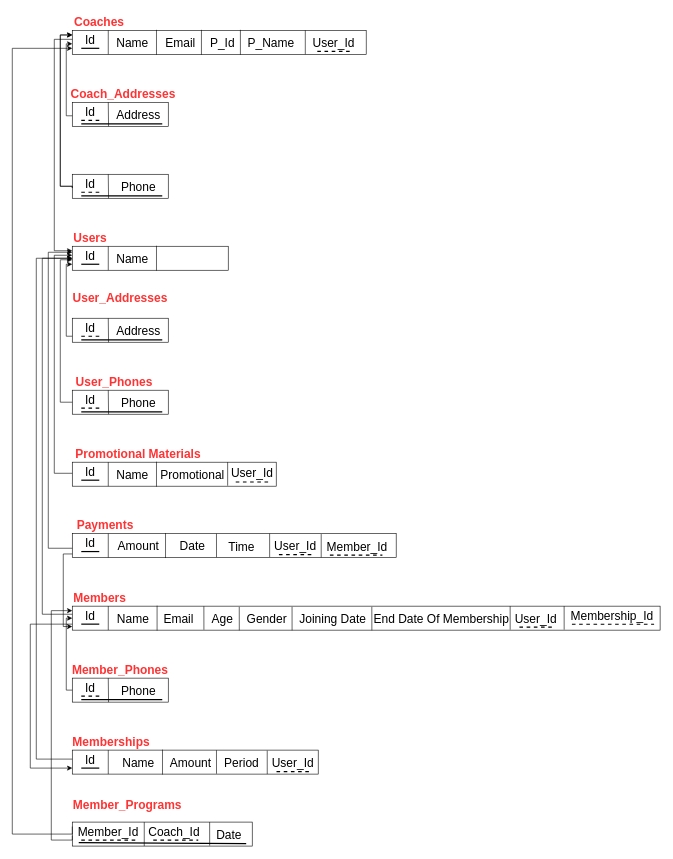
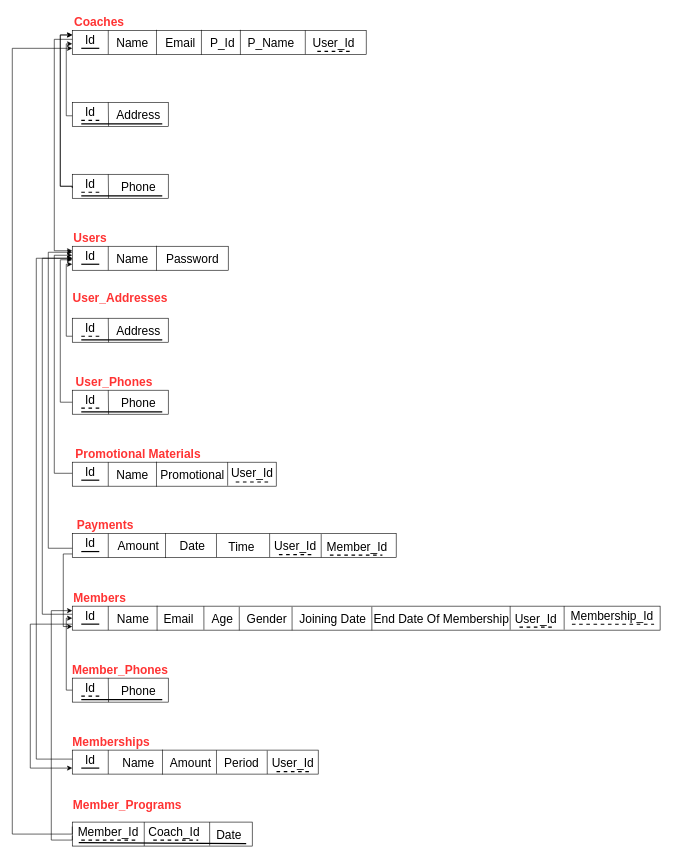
node "Coach_Addresses": removed
node "Password": added
